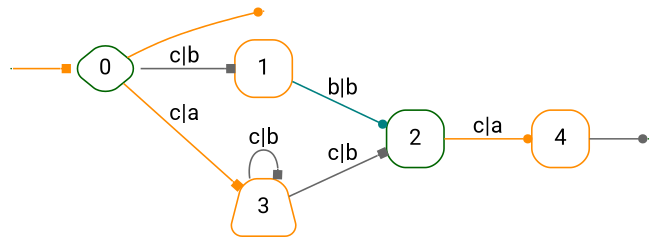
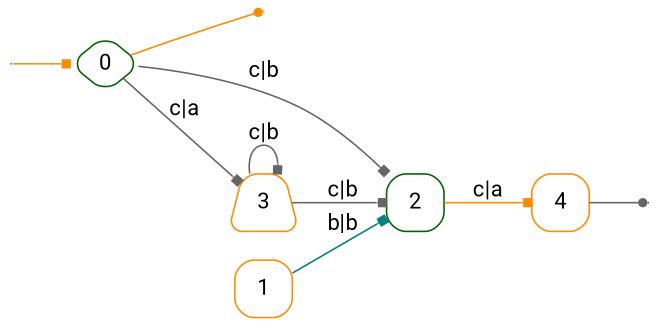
edge "0" -> "1": now "0" -> "2"
edge "1" -> "2": arrowhead dot -> box
edge "0" -> "3": color darkorange -> gray40
edge "2" -> "4": arrowhead dot -> box
